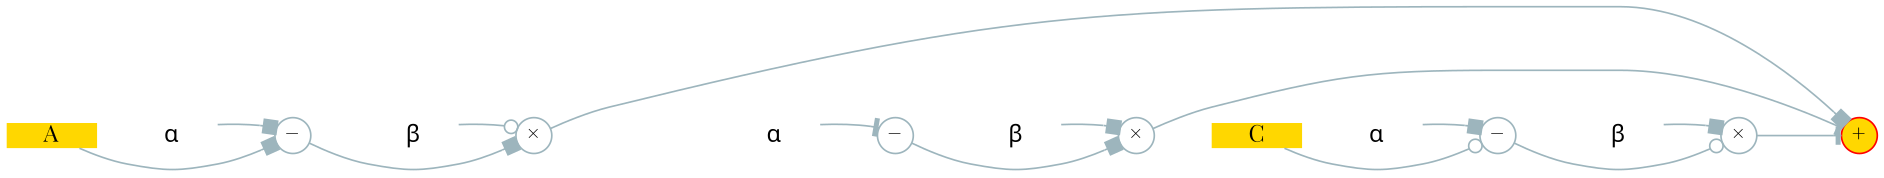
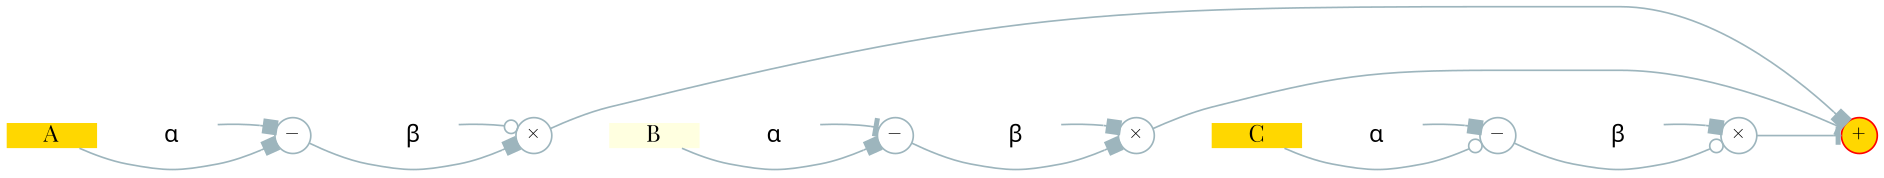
node "B": added
